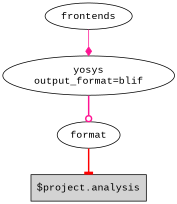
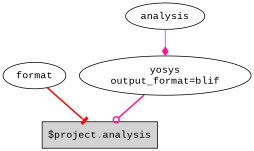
node "frontends": label "frontends" -> "analysis"
edge "yosys output_format=blif" -> "format": now "yosys output_format=blif" -> "$project.analysis"
